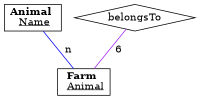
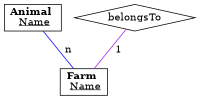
edge "belongsTo" -- "Farm": label " 6 " -> " 1 "
node "Farm": text "Animal" -> "Name"
